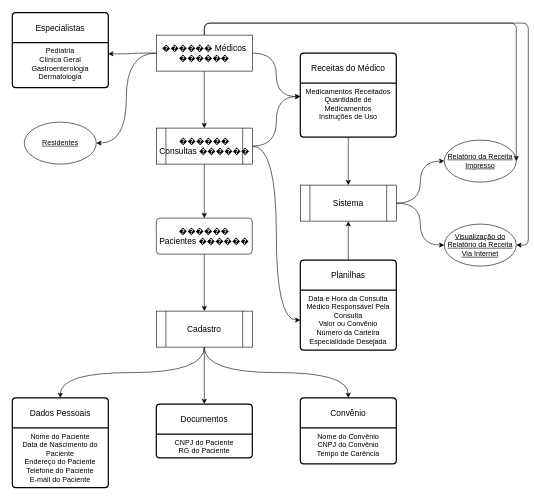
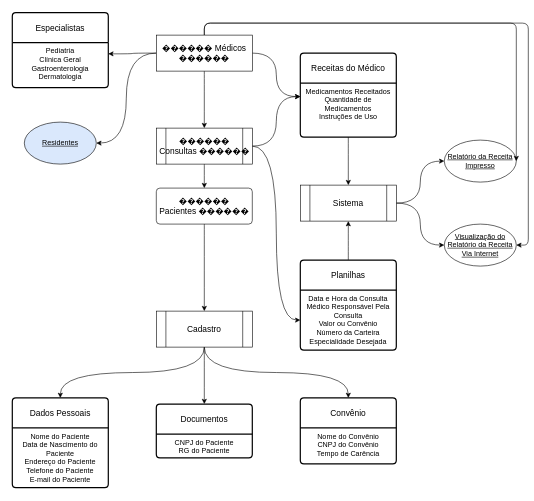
node "Residentes": fillcolor #ffffff -> #dae8fc
node "������ Pacientes ������": moved (204, 236) -> (204, 206)
